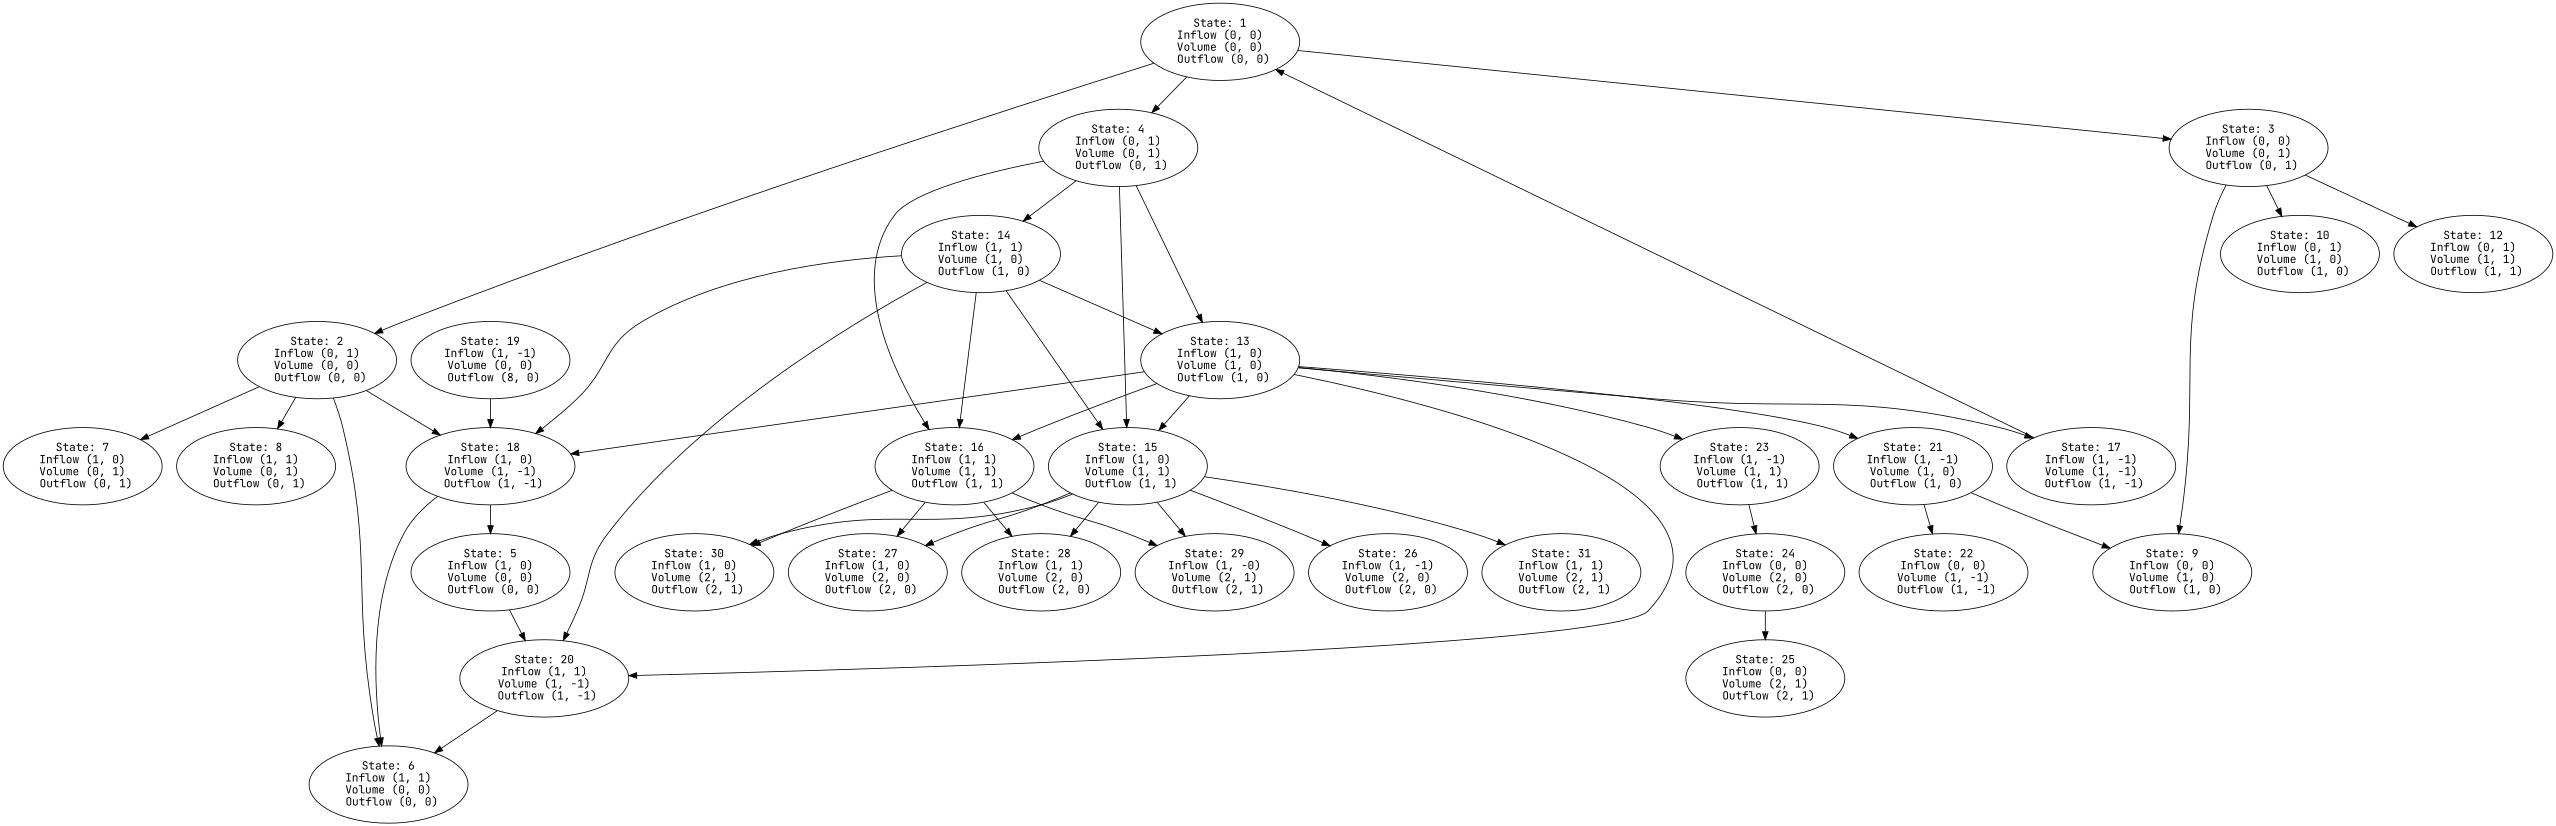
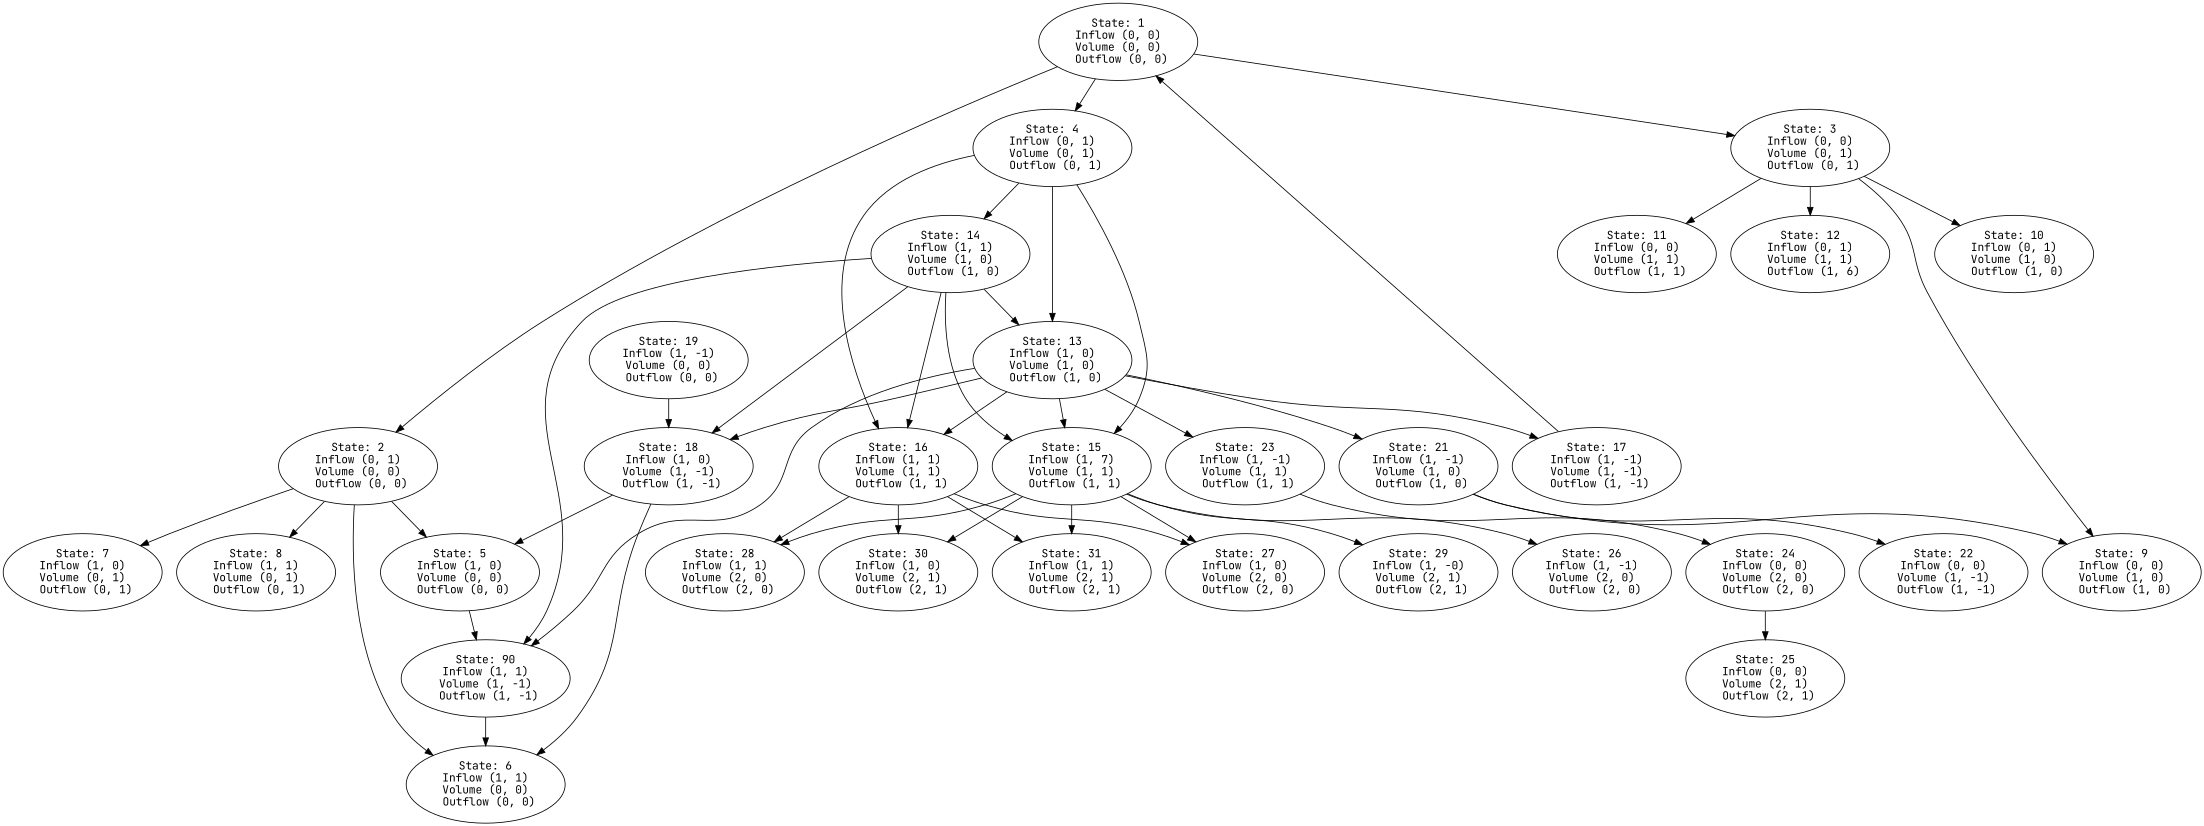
node "State: 11 Inflow (0, 0) Volume (1, 1) Outflow (1, 1)": added
node "State: 12 Inflow (0, 1) Volume (1, 1) Outflow (1, 1)": label "State: 12 Inflow (0, 1) Volume (1, 1) Outflow (1, 1)" -> "State: 12 Inflow (0, 1) Volume (1, 1) Outflow (1, 6)"
node "State: 19 Inflow (1, -1) Volume (0, 0) Outflow (8, 0)": label "State: 19 Inflow (1, -1) Volume (0, 0) Outflow (8, 0)" -> "State: 19 Inflow (1, -1) Volume (0, 0) Outflow (0, 0)"
edge "State: 2 Inflow (0, 1) Volume (0, 0) Outflow (0, 0)" -> "State: 18 Inflow (1, 0) Volume (1, -1) Outflow (1, -1)": now "State: 2 Inflow (0, 1) Volume (0, 0) Outflow (0, 0)" -> "State: 5 Inflow (1, 0) Volume (0, 0) Outflow (0, 0)"
node "State: 15 Inflow (1, 0) Volume (1, 1) Outflow (1, 1)": label "State: 15 Inflow (1, 0) Volume (1, 1) Outflow (1, 1)" -> "State: 15 Inflow (1, 7) Volume (1, 1) Outflow (1, 1)"
edge "State: 16 Inflow (1, 1) Volume (1, 1) Outflow (1, 1)" -> "State: 29 Inflow (1, -0) Volume (2, 1) Outflow (2, 1)": now "State: 16 Inflow (1, 1) Volume (1, 1) Outflow (1, 1)" -> "State: 31 Inflow (1, 1) Volume (2, 1) Outflow (2, 1)"
node "State: 20 Inflow (1, 1) Volume (1, -1) Outflow (1, -1)": label "State: 20 Inflow (1, 1) Volume (1, -1) Outflow (1, -1)" -> "State: 90 Inflow (1, 1) Volume (1, -1) Outflow (1, -1)"
